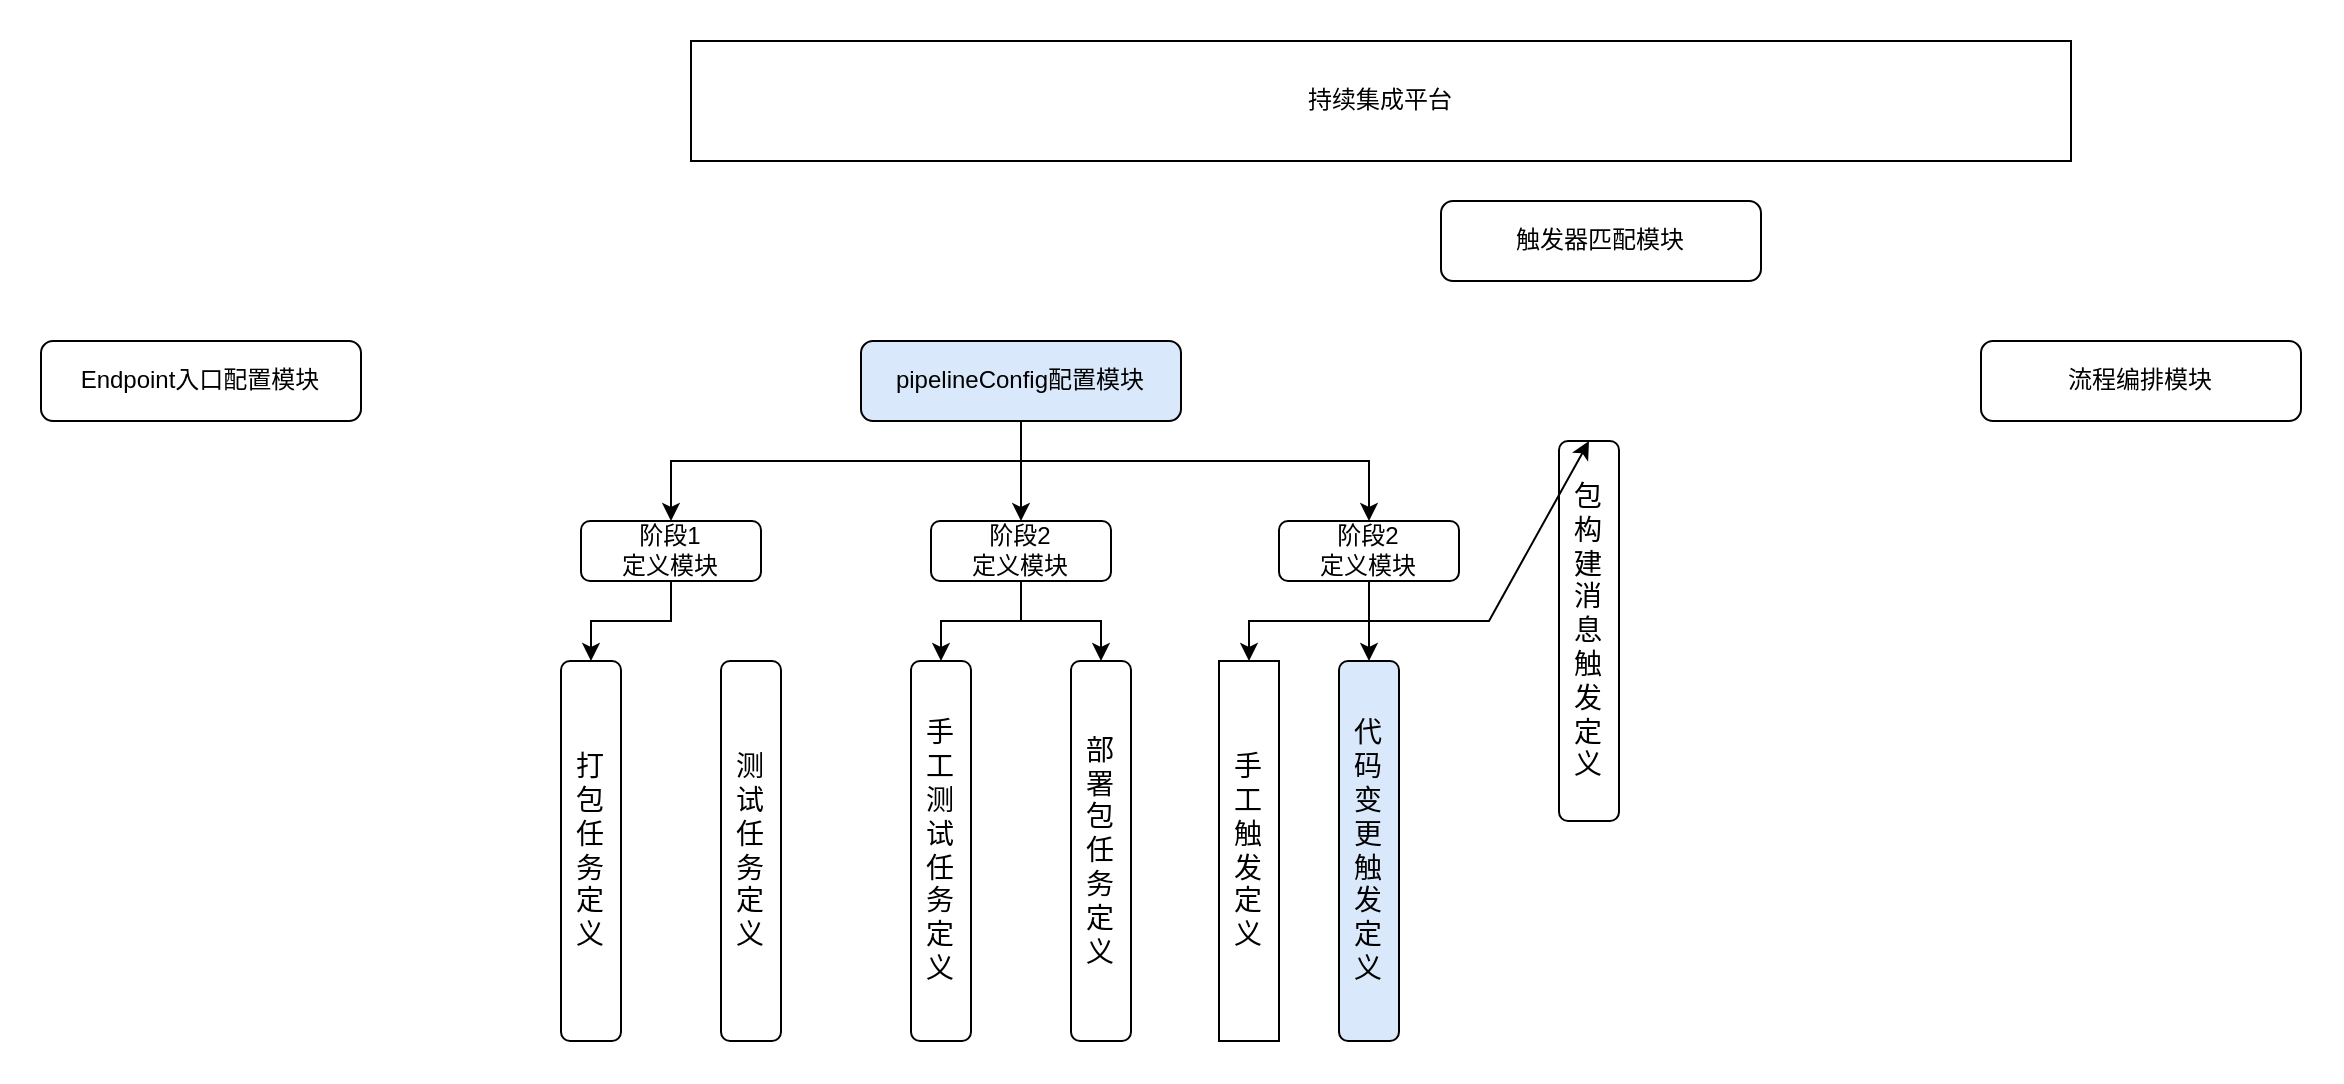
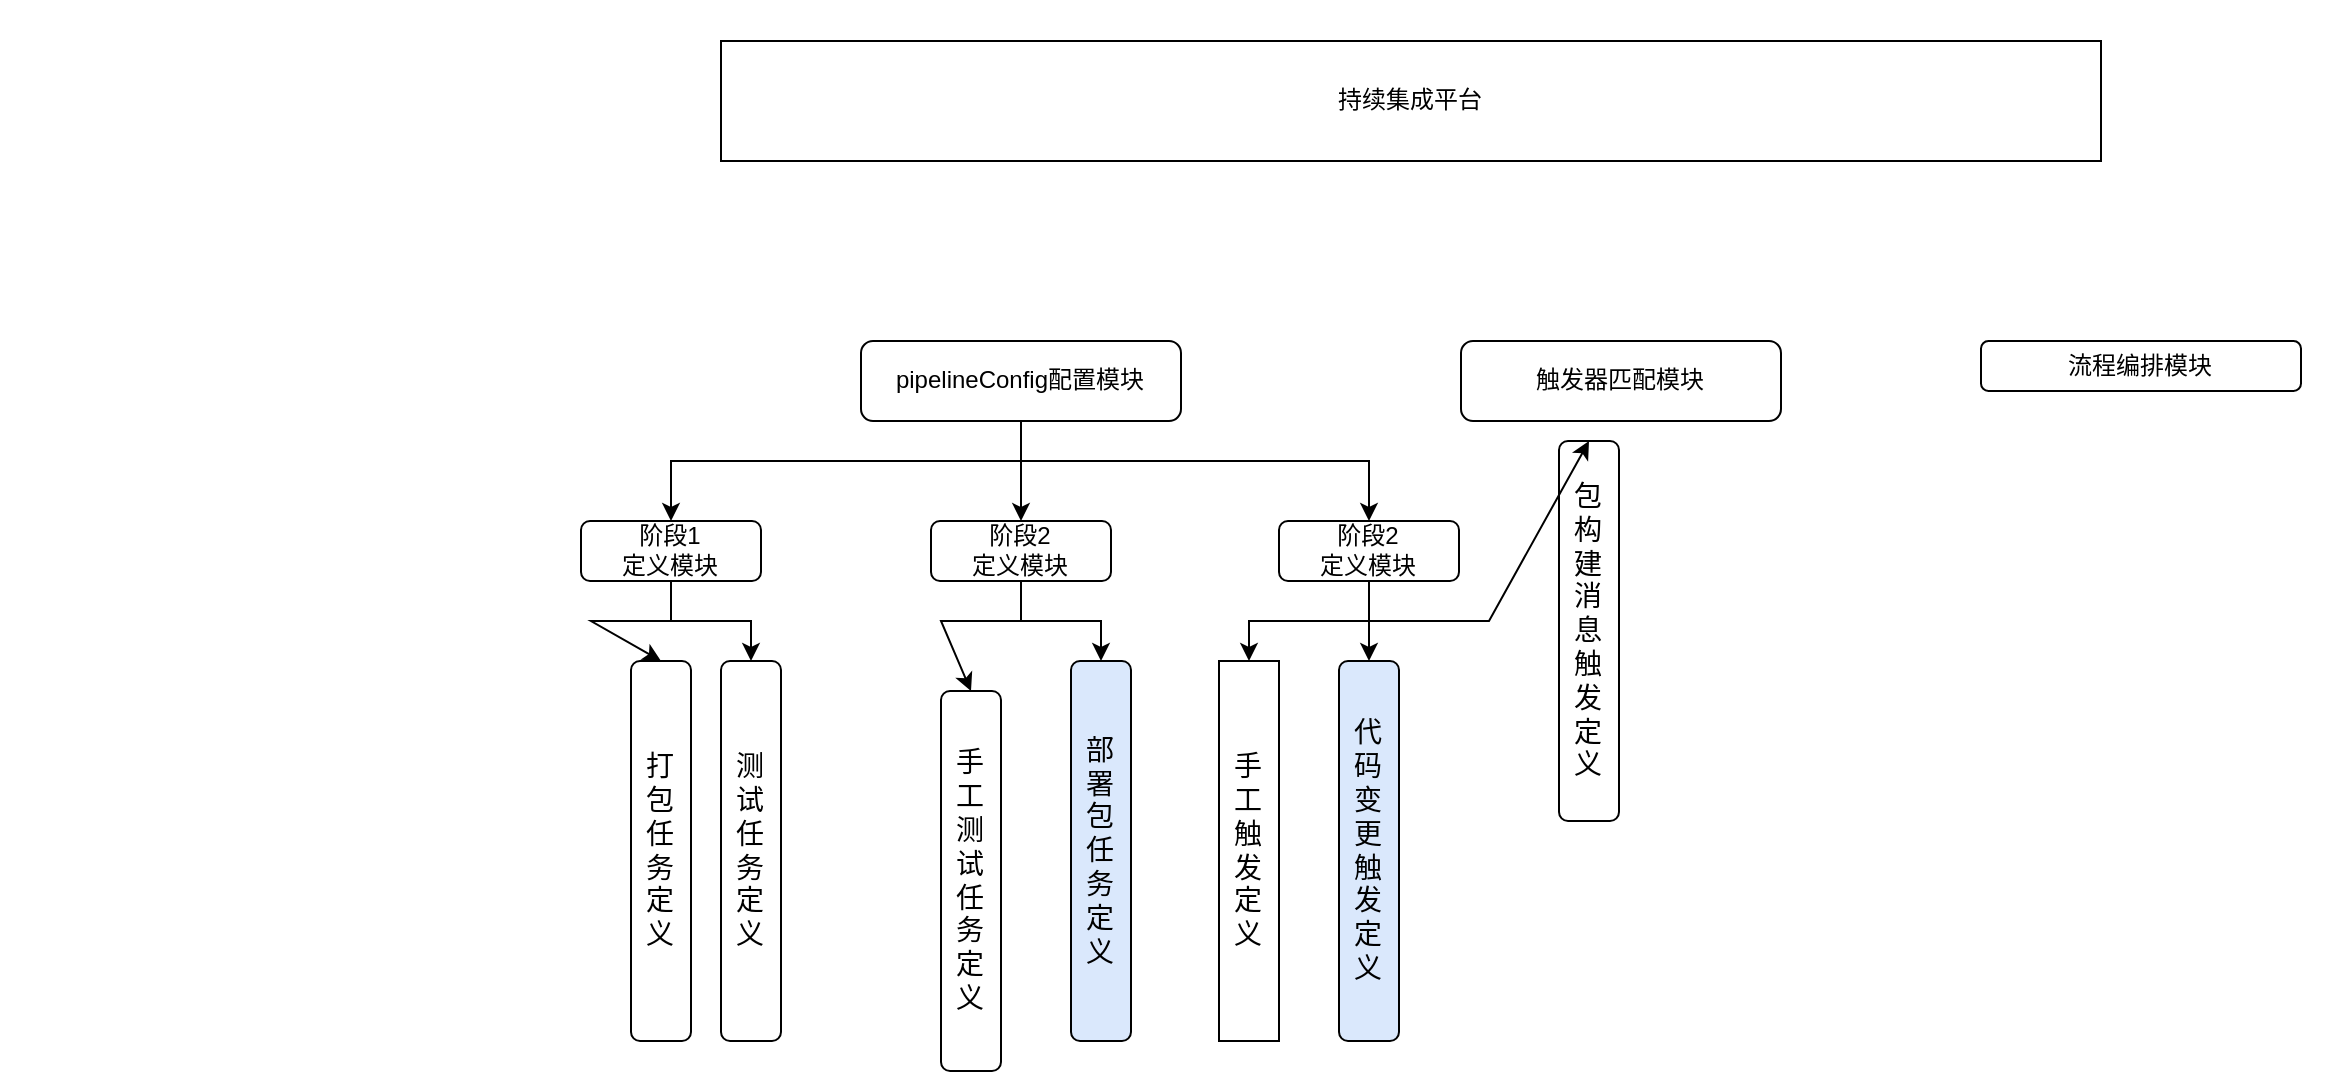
node "持续集成平台": moved (1381, 101) -> (1411, 101)
node "触发器匹配模块": moved (1601, 241) -> (1621, 381)
node "Endpoint入口配置模块": removed
node "pipelineConfig配置模块": fillcolor #dae8fc -> #ffffff
node "流程编排模块": size 320x80 -> 320x50
edge "阶段1 定义模块" -> "测 试 任 务 定 义": added
node "打 包 任 务 定 义": moved (591, 851) -> (661, 851)
node "手 工 测 试 任 务 定 义": moved (941, 851) -> (971, 881)
node "部 署 包 任 务 定 义": fillcolor #ffffff -> #dae8fc
